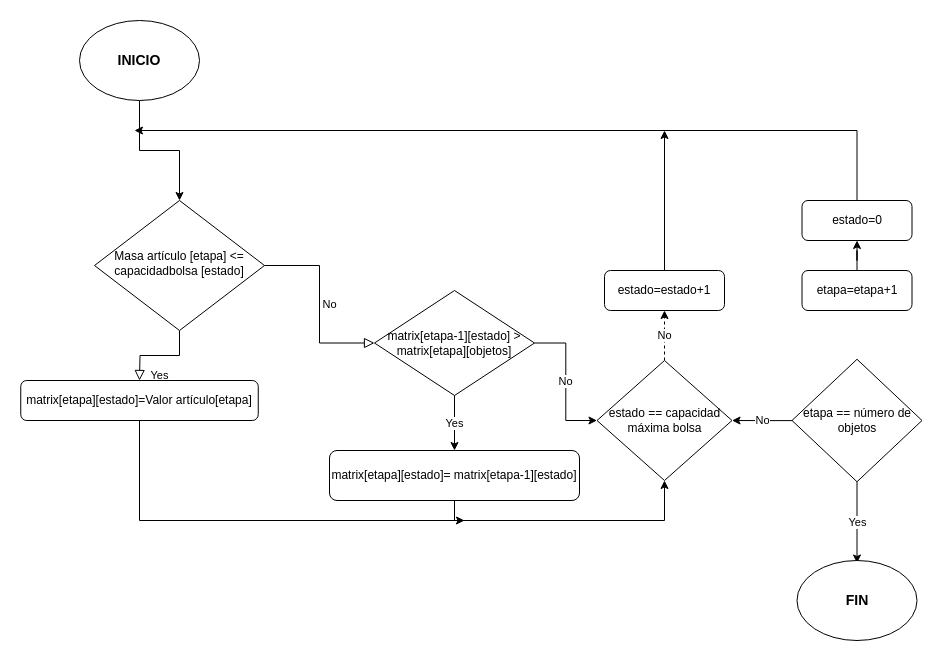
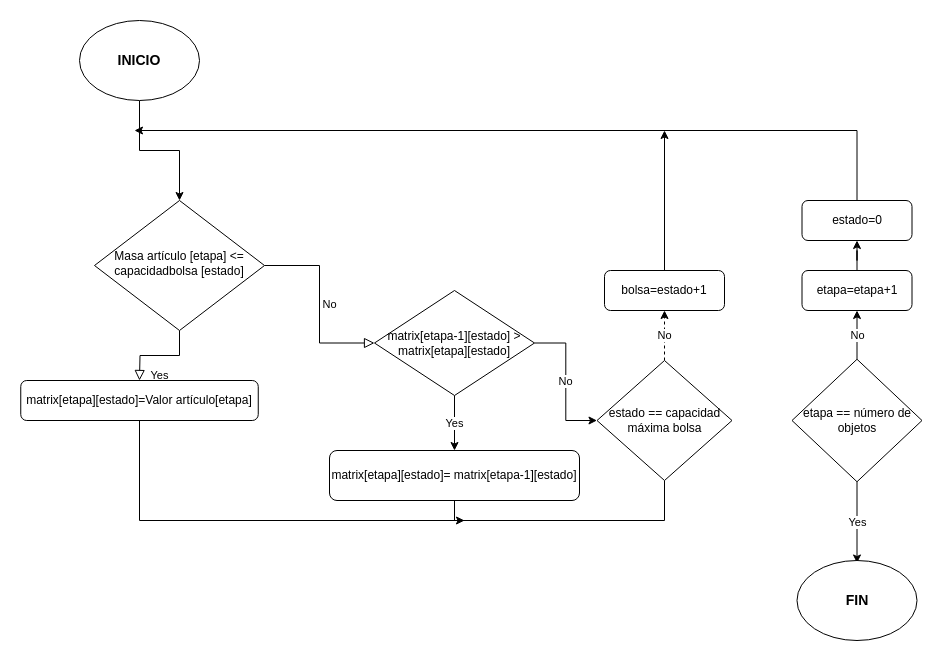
node "estado=estado+1": label "estado=estado+1" -> "bolsa=estado+1"
node "matrix[etapa-1][estado] > matrix[etapa][objetos]": label "matrix[etapa-1][estado] > matrix[etapa][objetos]" -> "matrix[etapa-1][estado] > matrix[etapa][estado]"
edge "etapa == número de objetos" -> "estado == capacidad máxima bolsa": now "etapa == número de objetos" -> "etapa=etapa+1"
edge "matrix[etapa][estado]= matrix[etapa-1][estado]" -> "estado == capacidad máxima bolsa": arrowhead classic -> none
